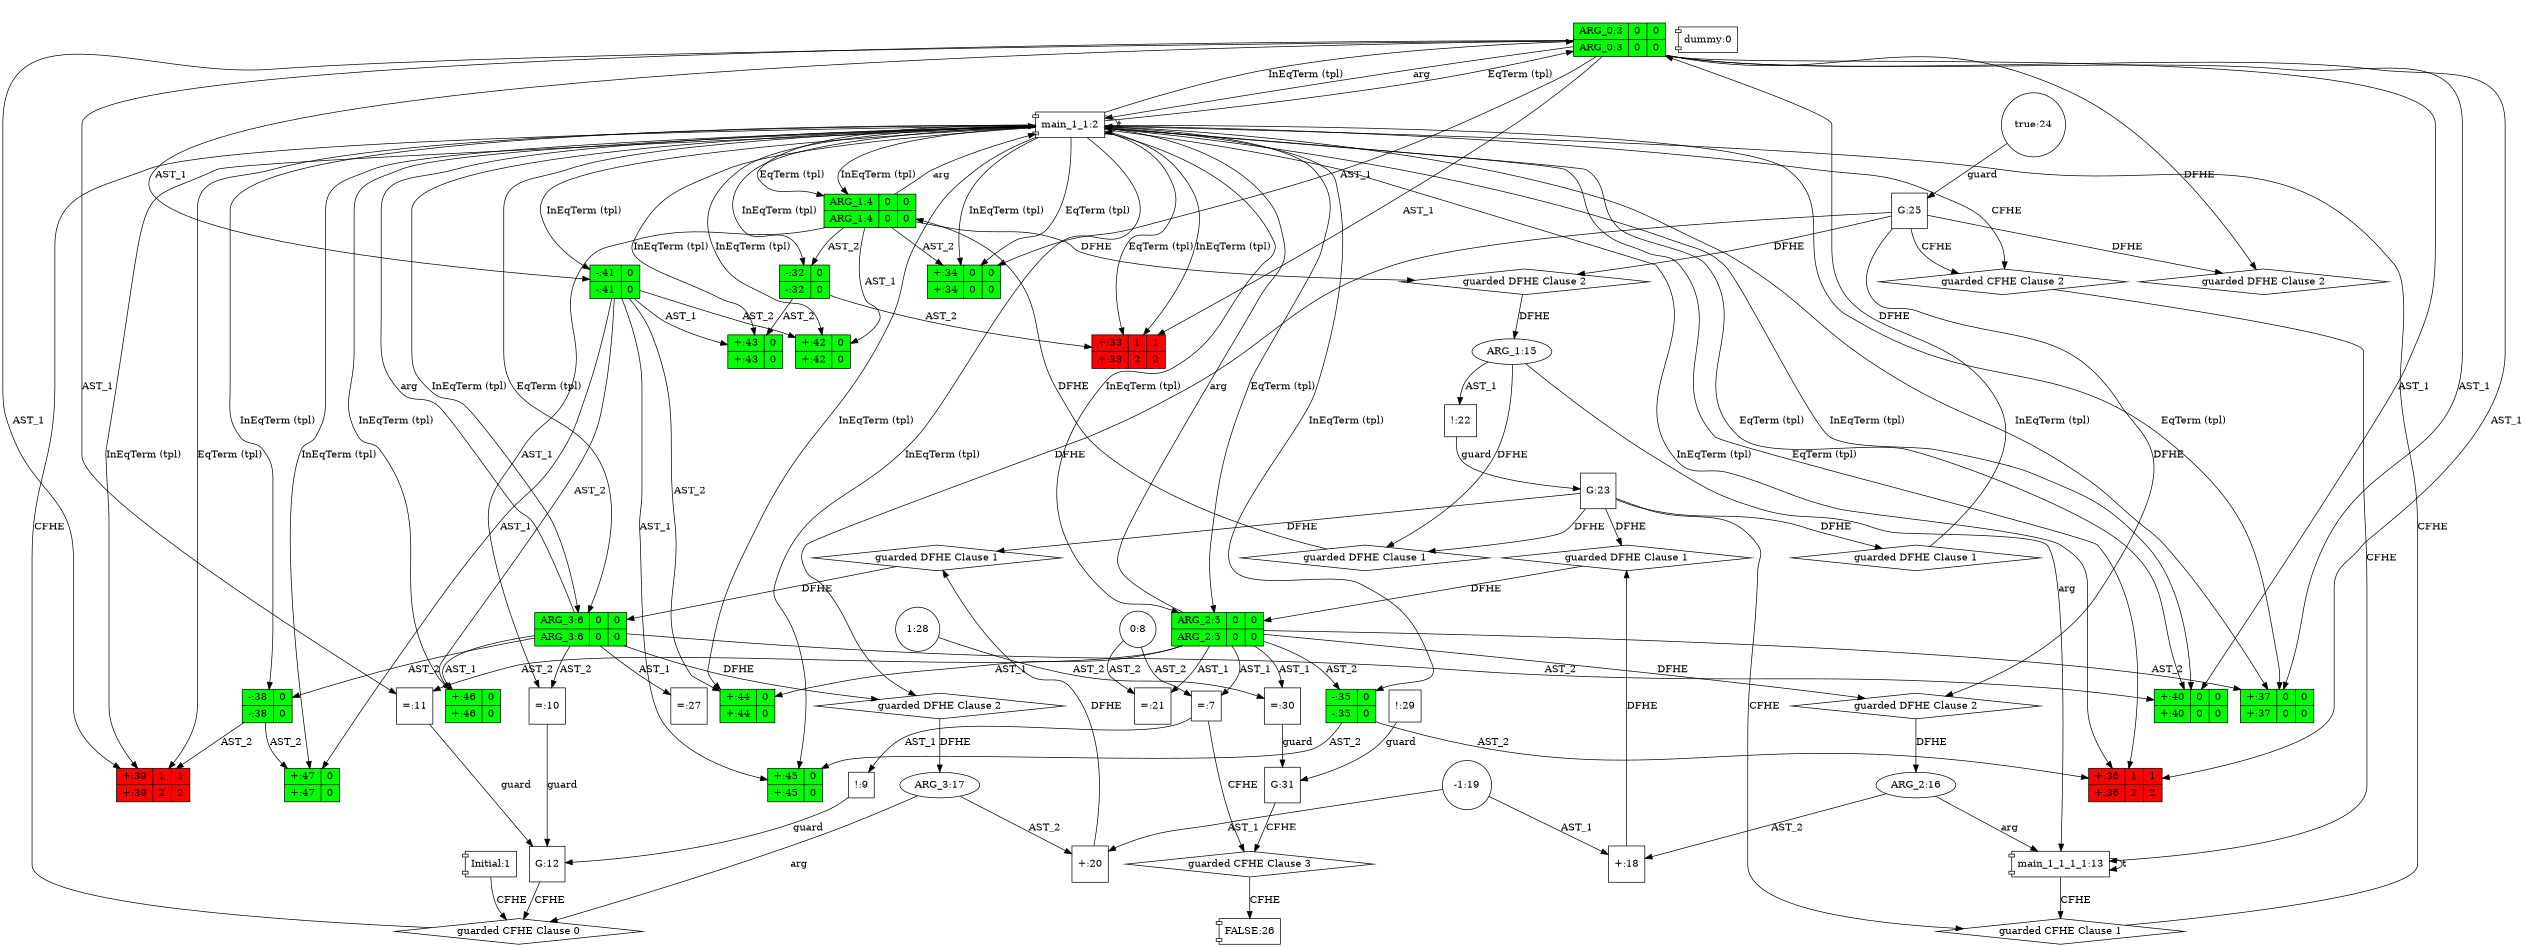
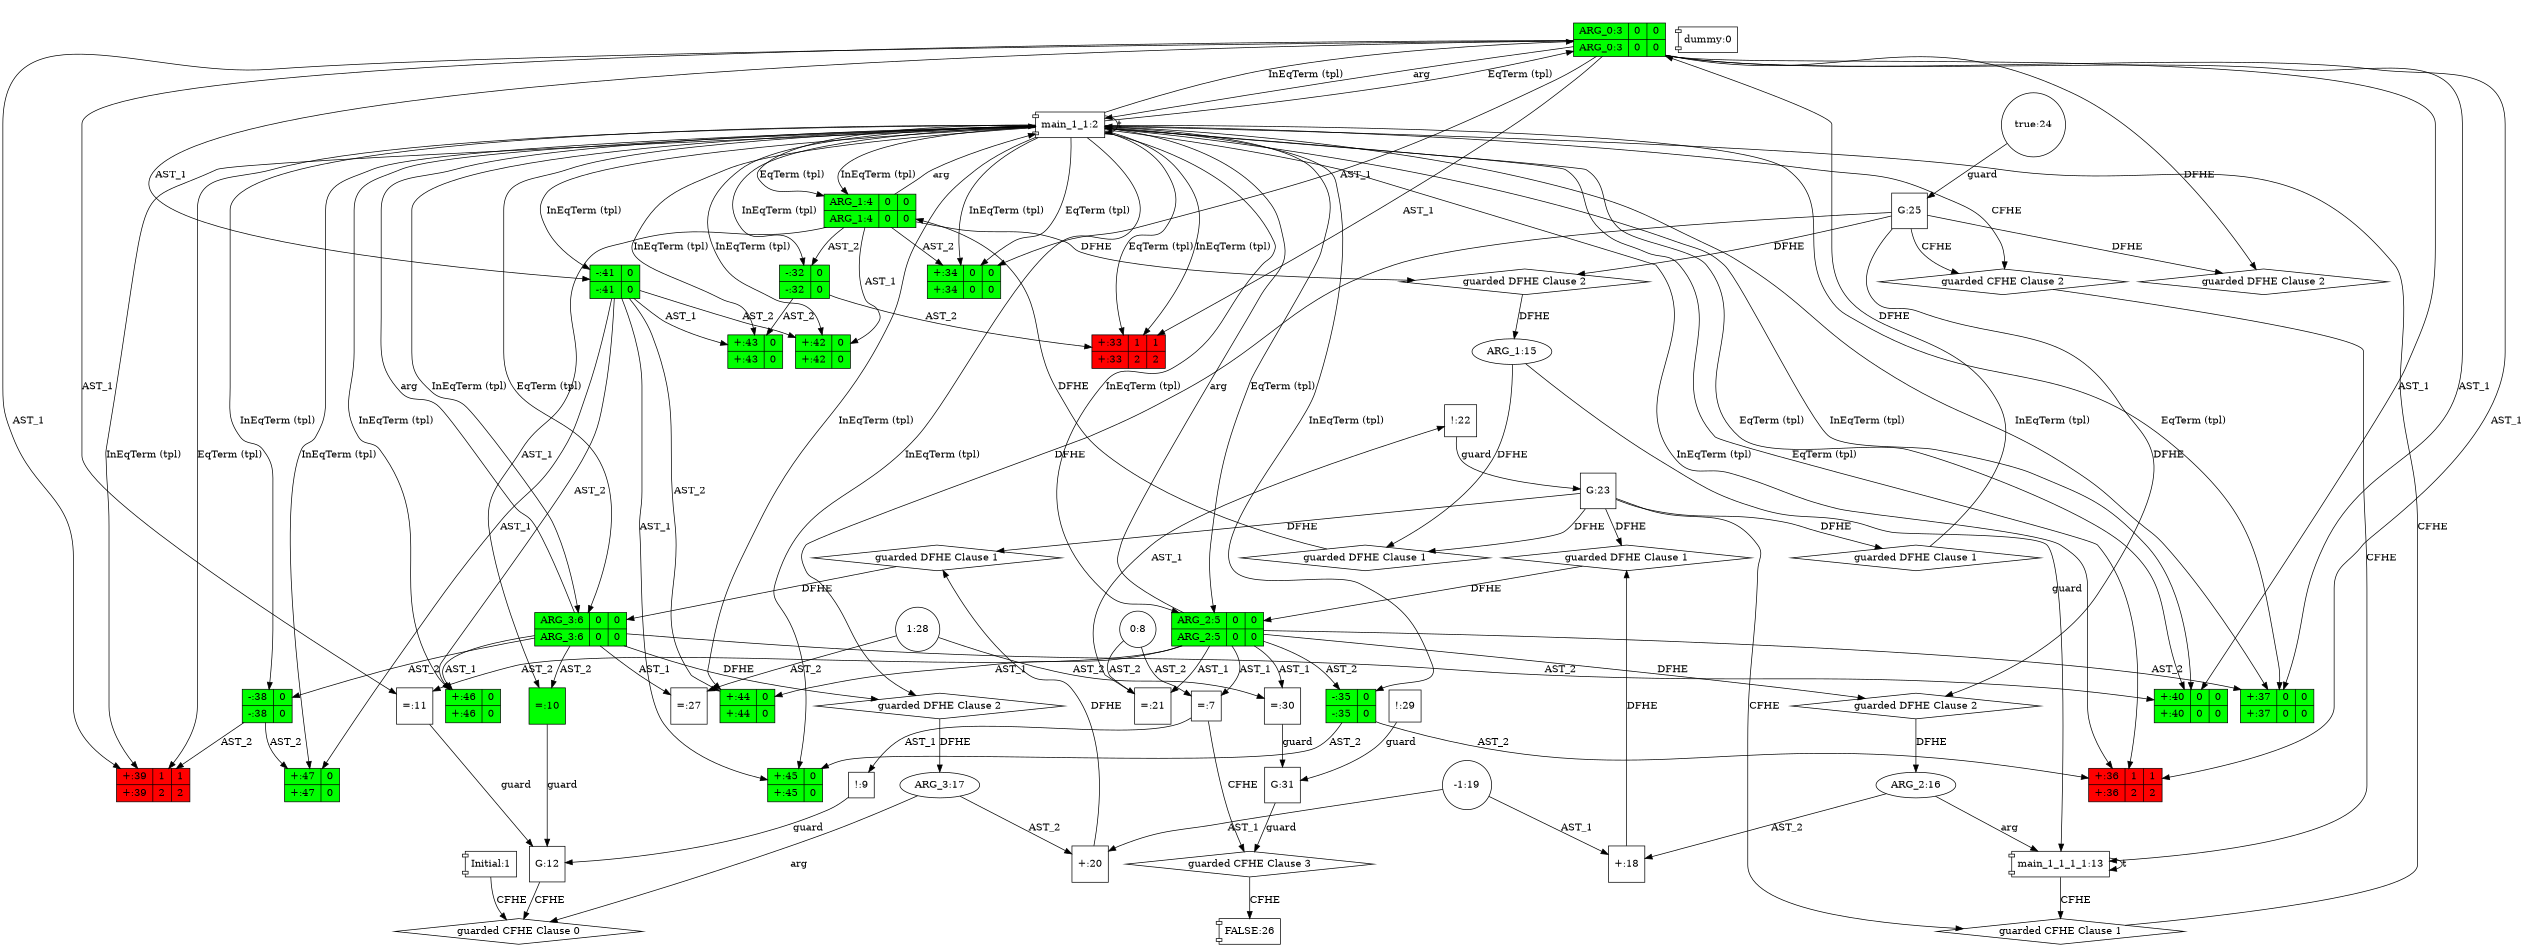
edge "guarded CFHE Clause 0" -> "main_1_1:2": removed, label "CFHE"
edge "ARG_1:15" -> "!:22": now "=:21" -> "!:22"
edge "ARG_1:15" -> "main_1_1_1_1:13": label "arg" -> "guard"
edge "1:28" -> "=:27": added, label "AST_2"
node "=:10": fillcolor white -> green
edge "G:31" -> "guarded CFHE Clause 3": label "CFHE" -> "guard"
